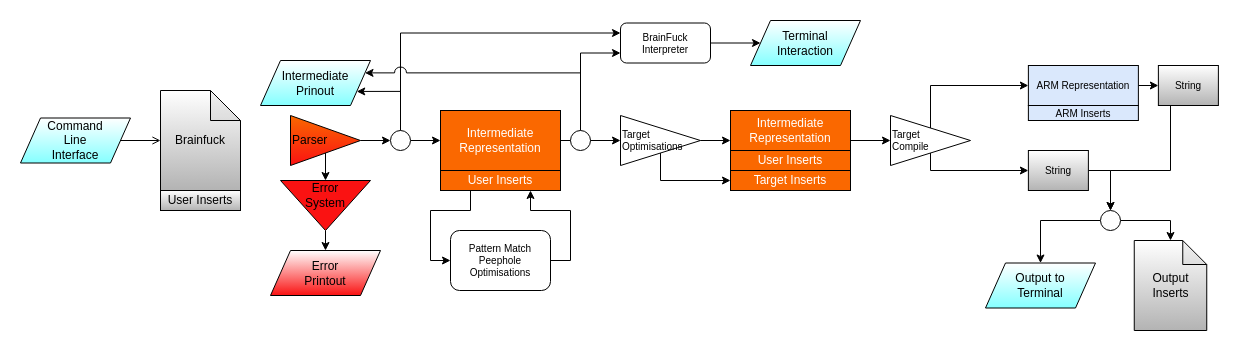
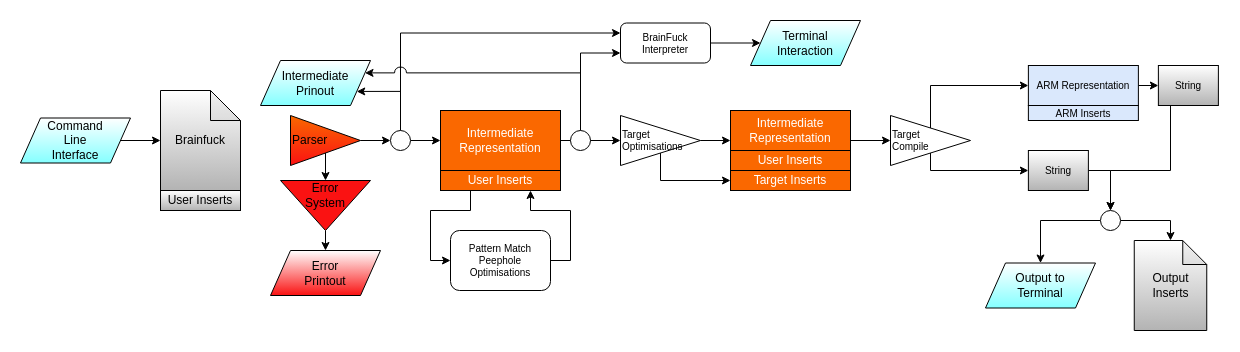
edge "Command Line Interface" -> "Brainfuck": arrowhead open -> classic
